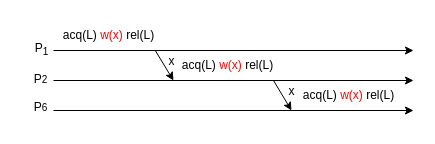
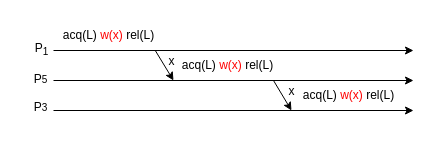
node "P2": label "P2" -> "P5"
node "P6": label "P6" -> "P3"
